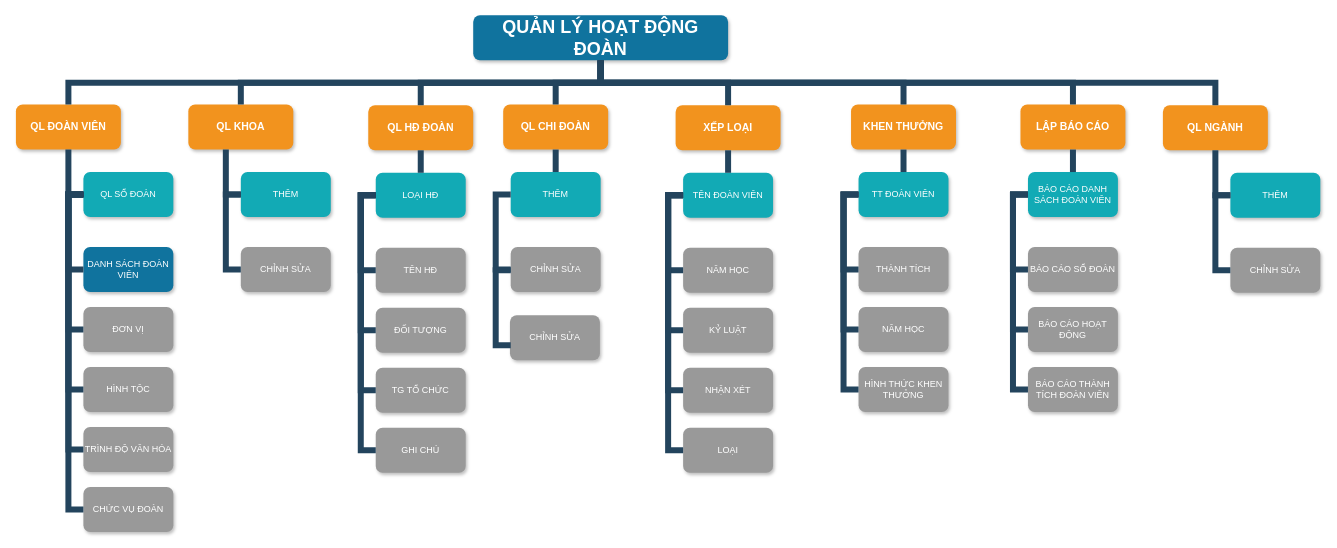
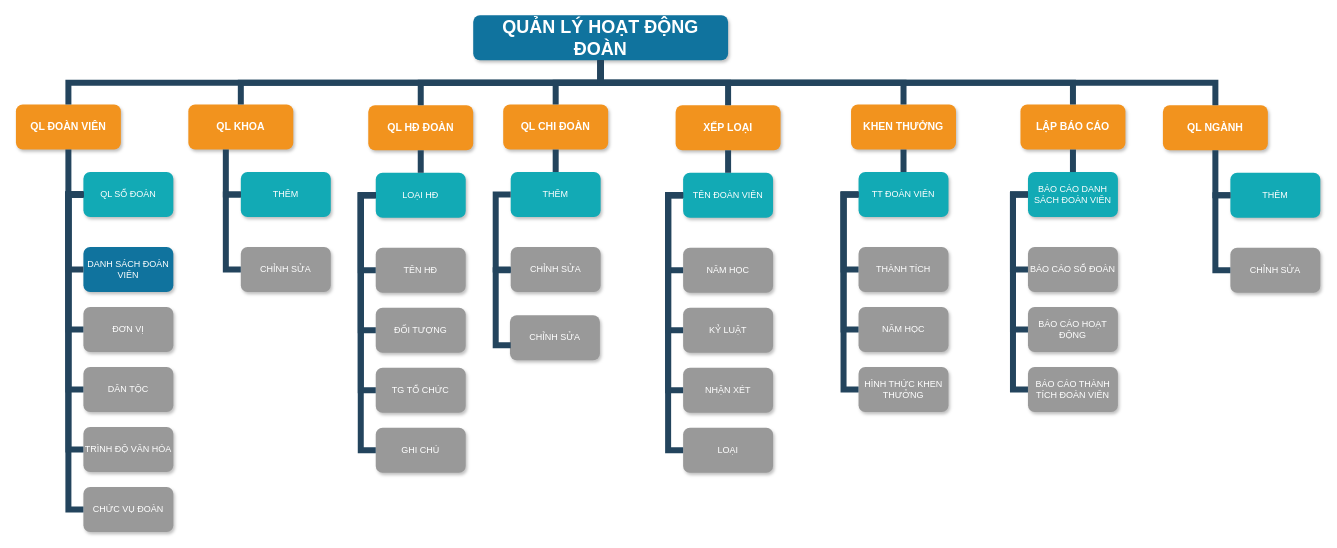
node "HÌNH TỘC": label "HÌNH TỘC" -> "DÂN TỘC"
